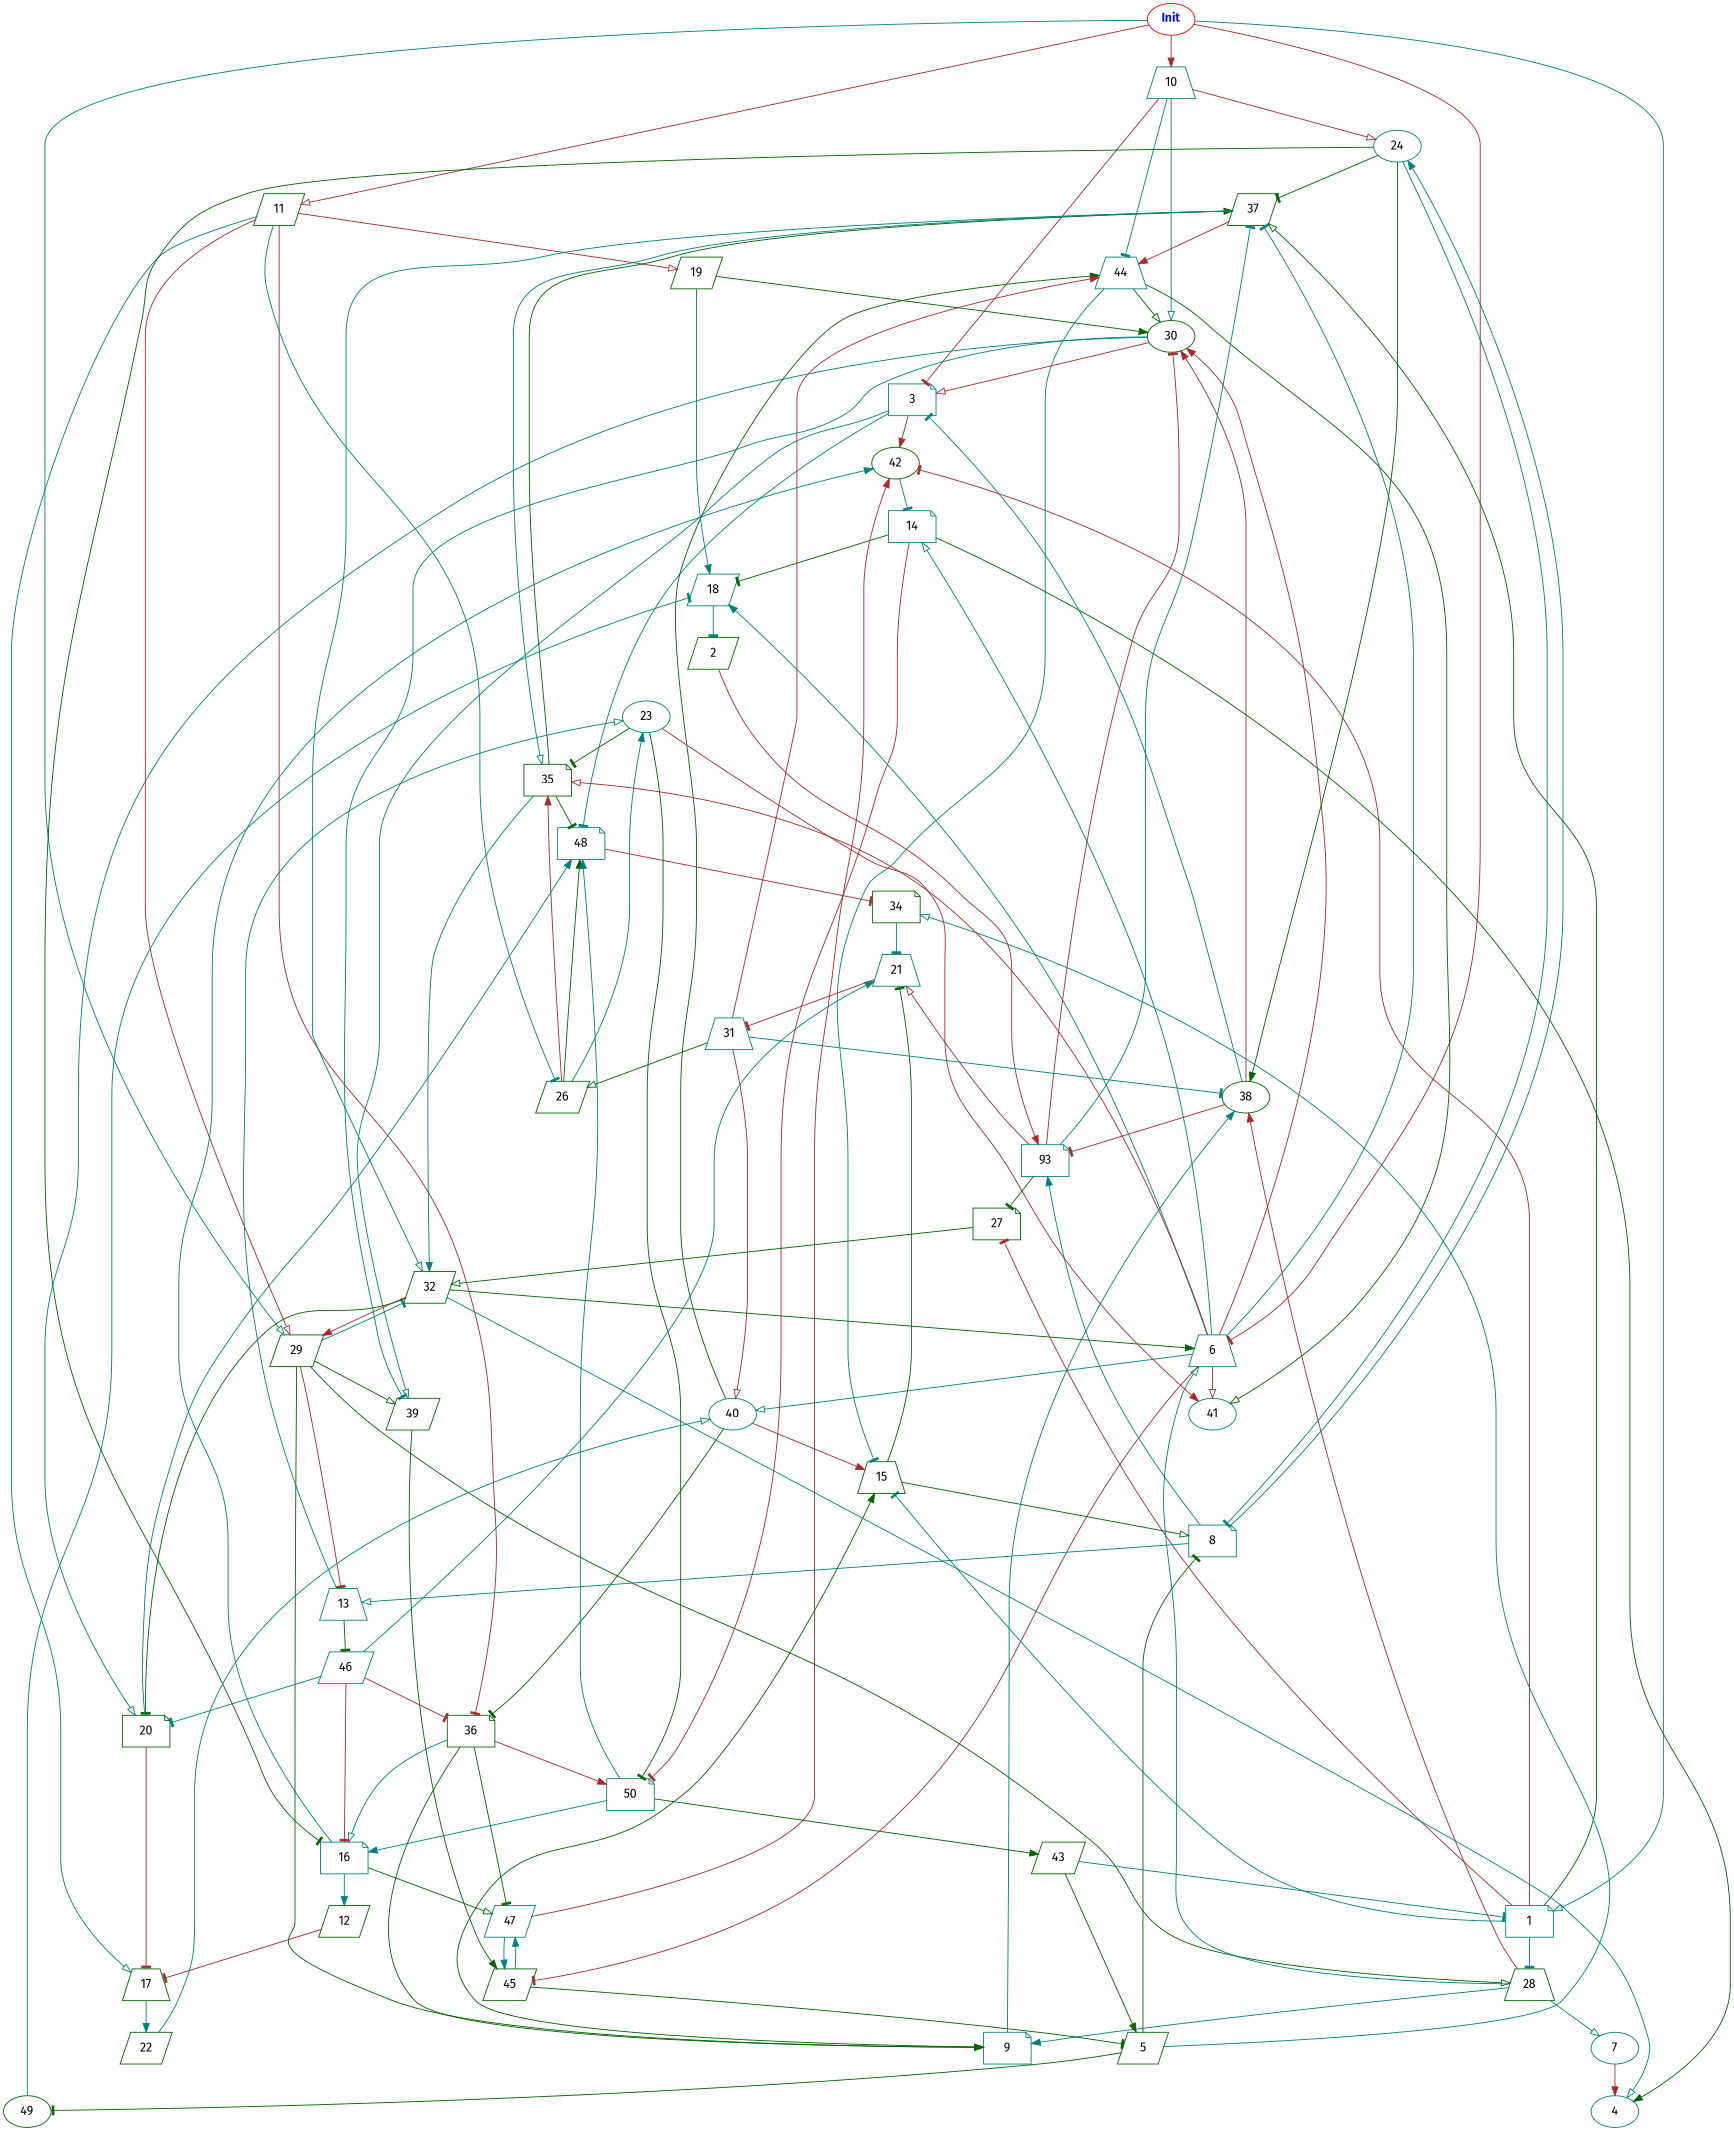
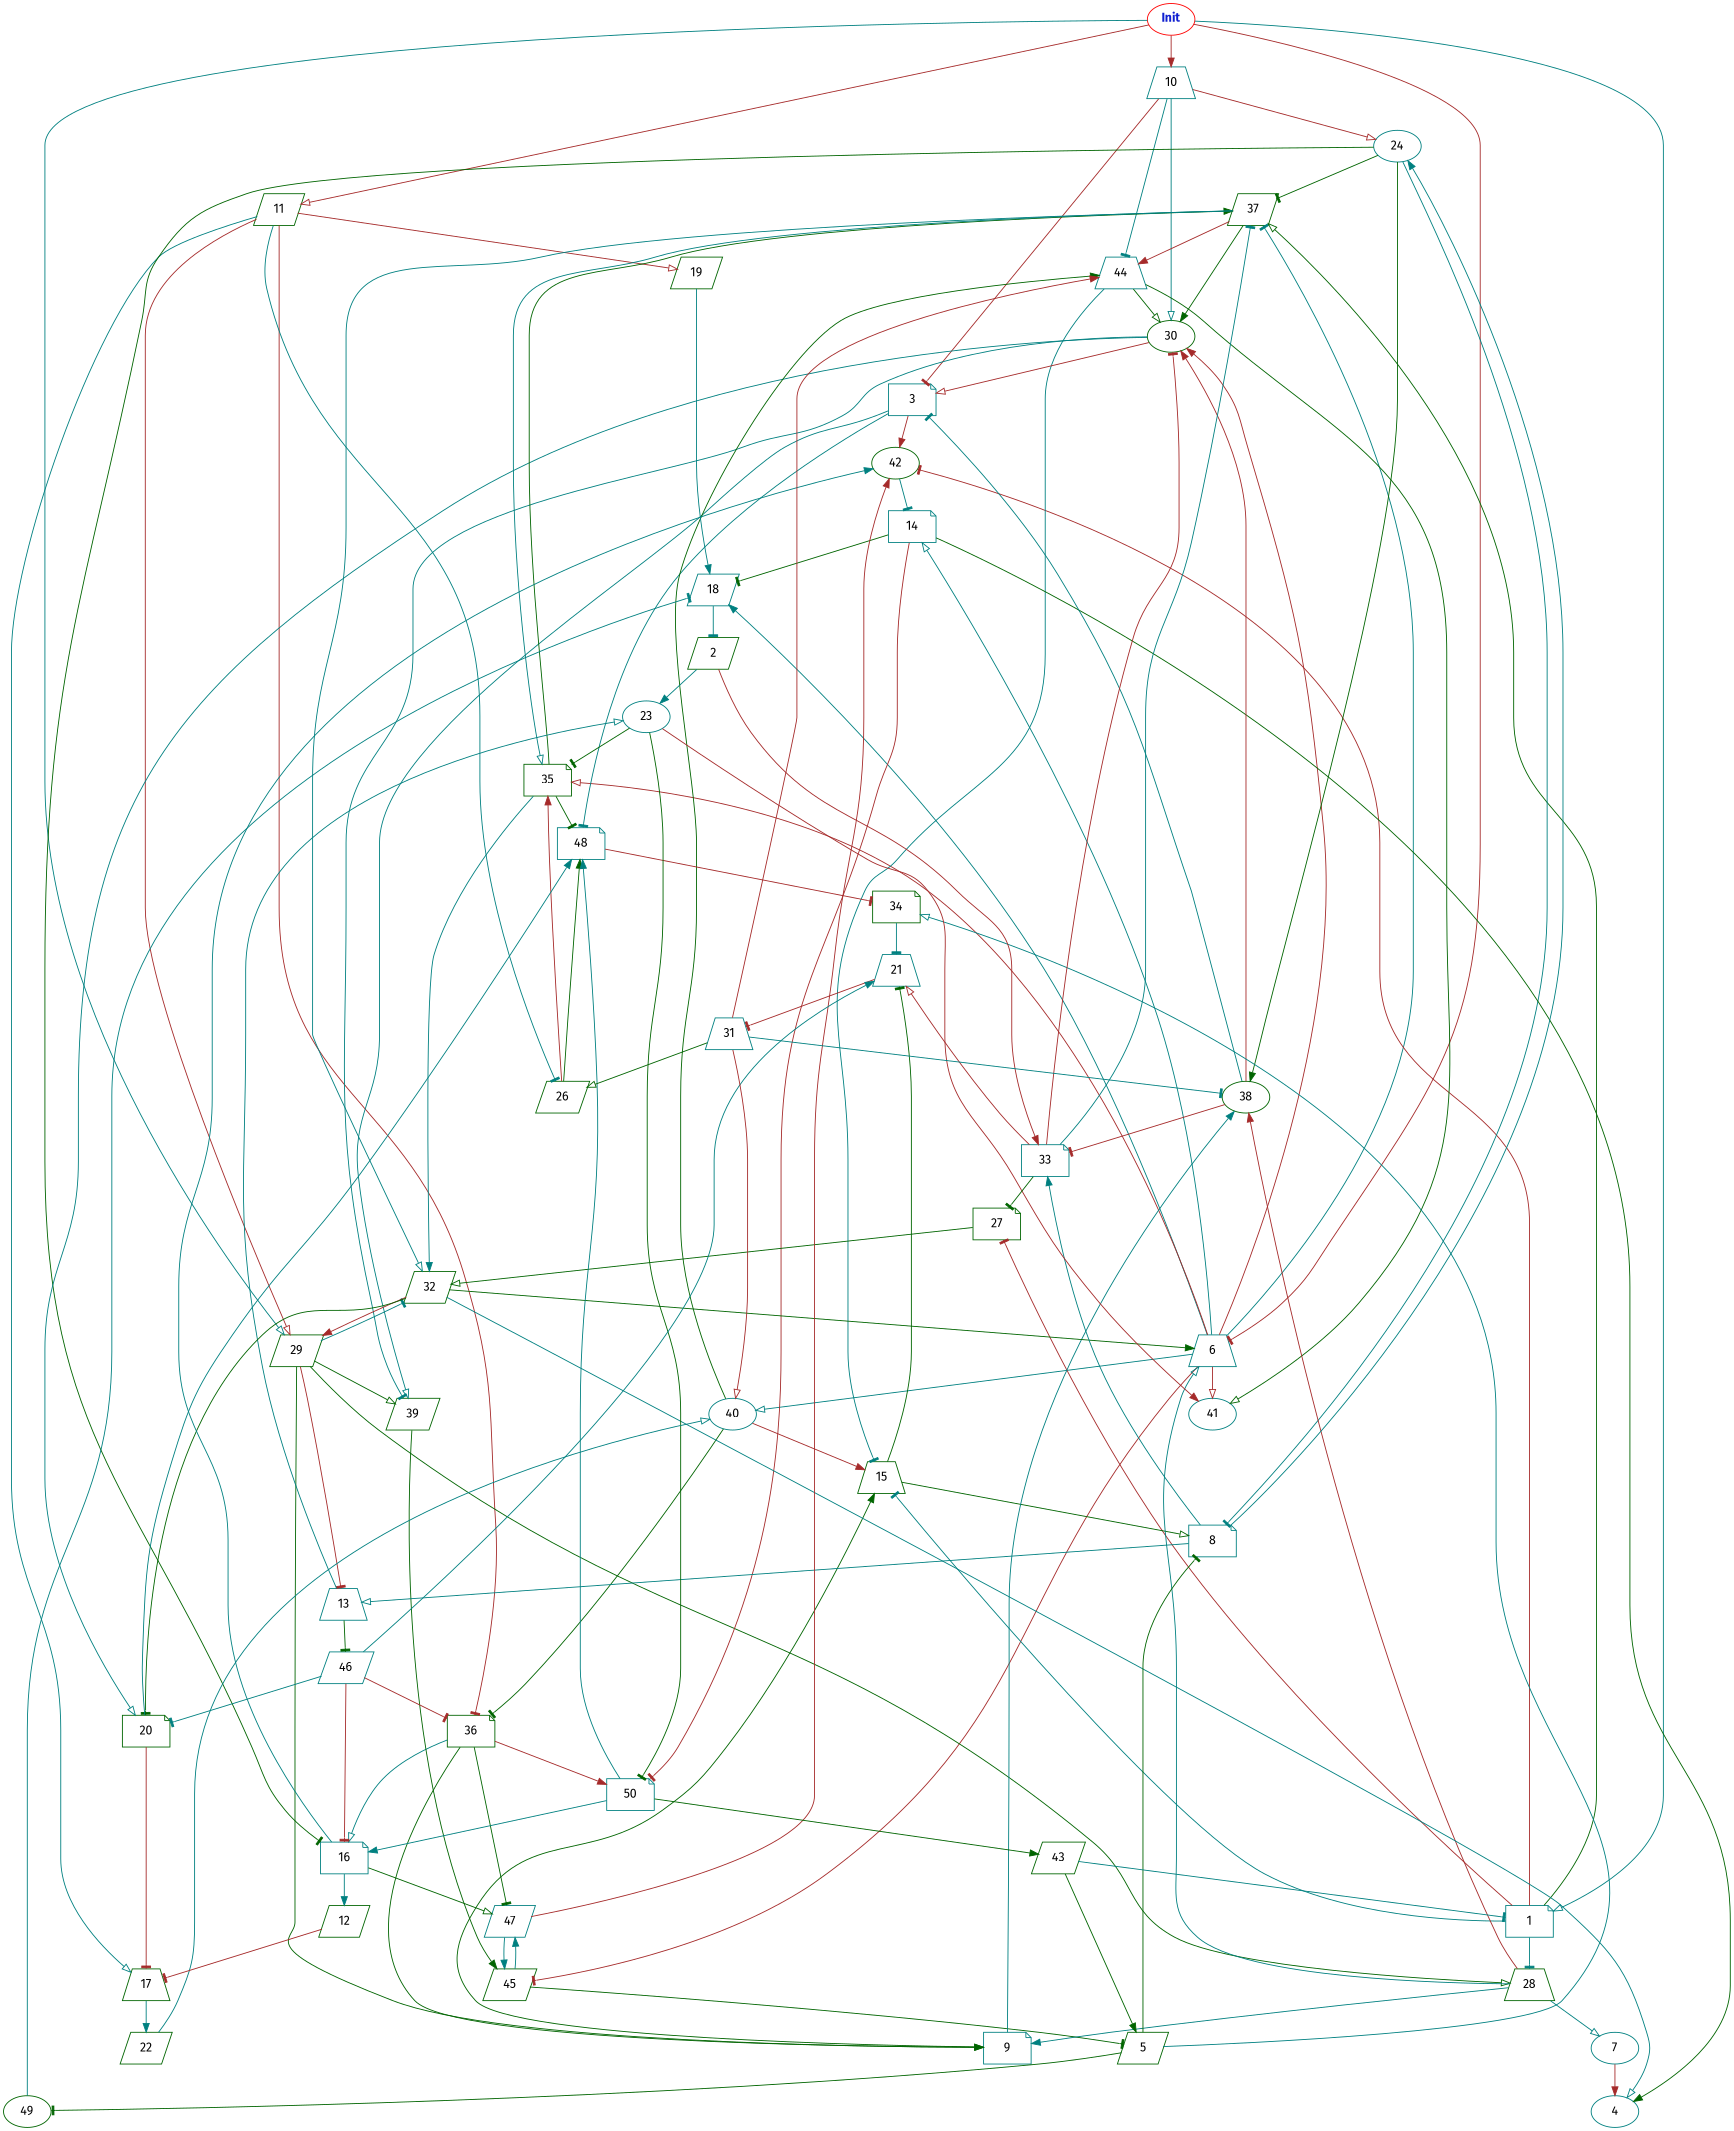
edge "19" -> "30": now "37" -> "30"
edge "26" -> "23": now "2" -> "23"
node "93": label "93" -> "33"
